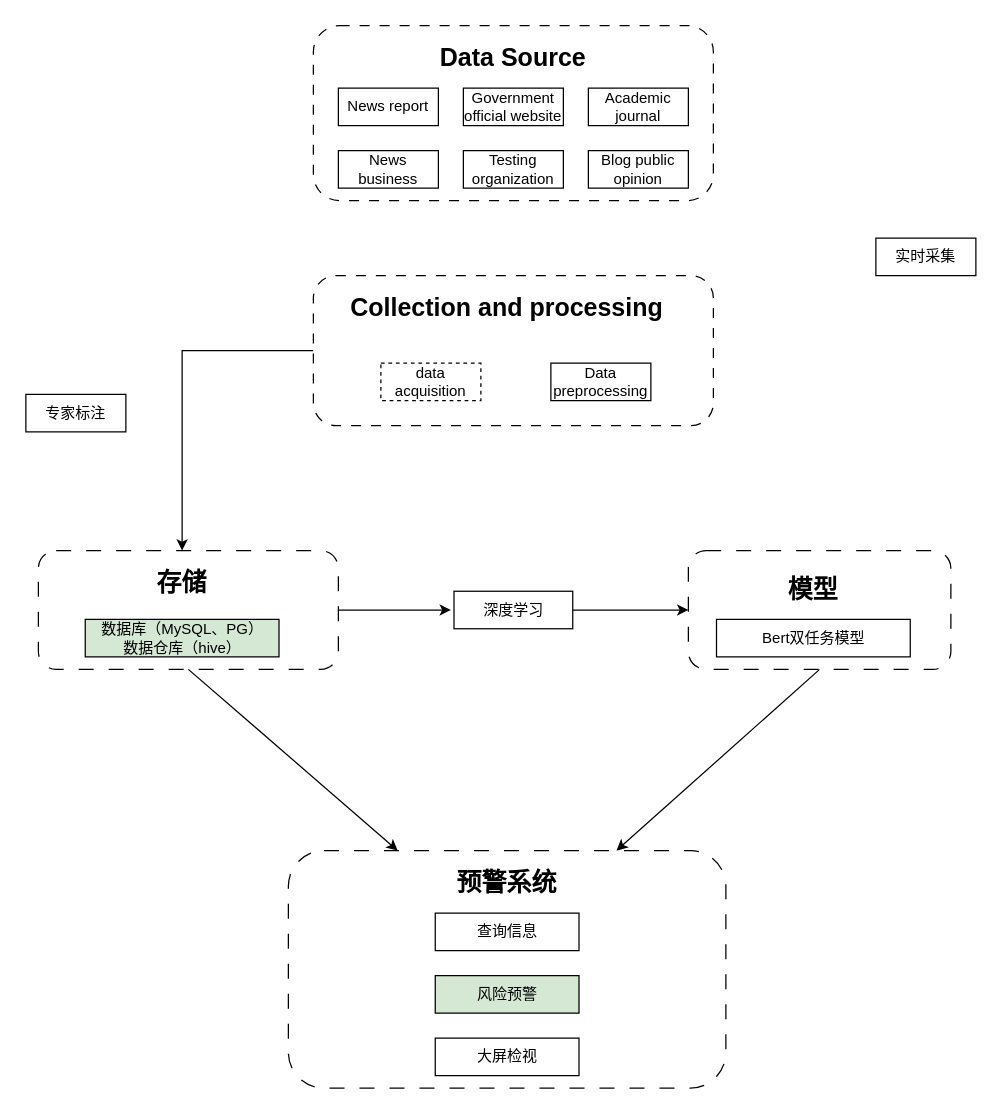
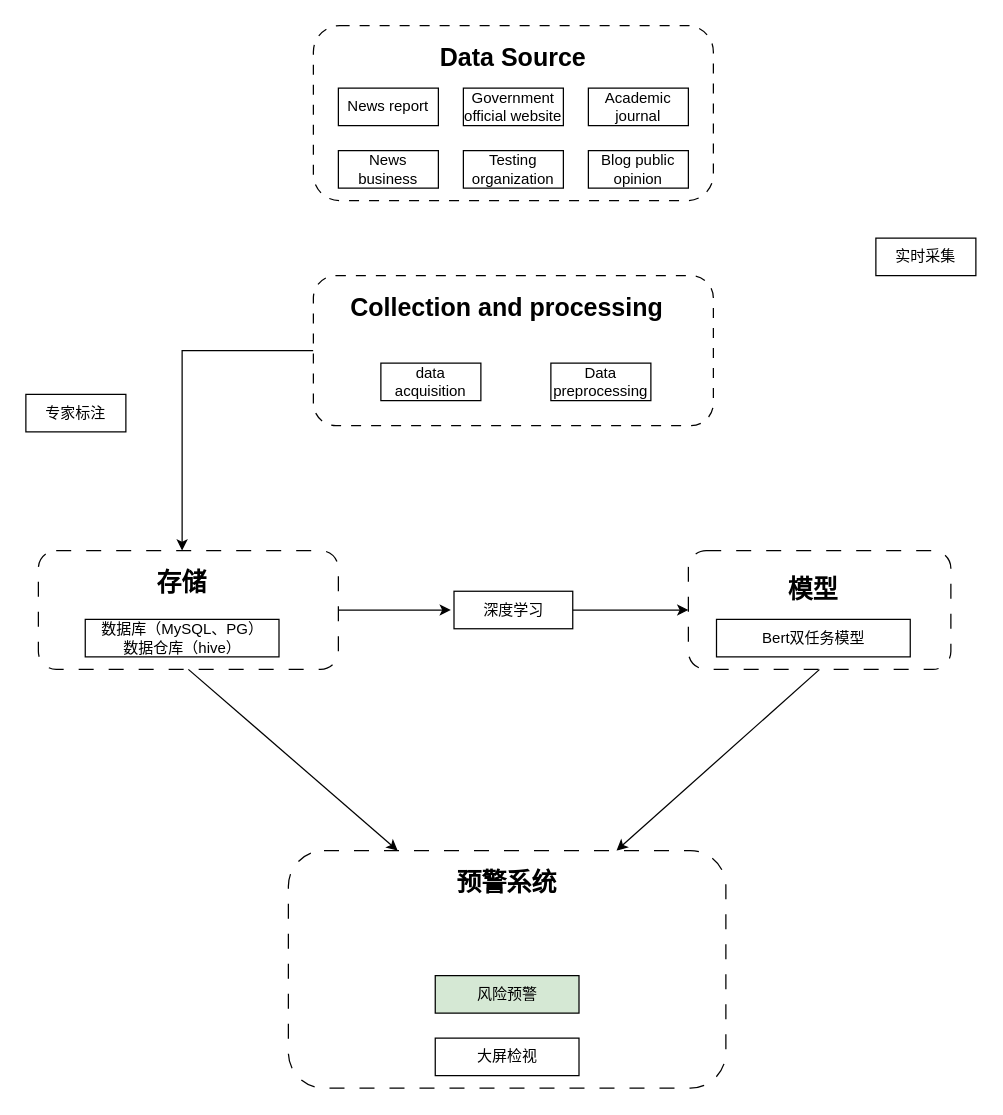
node "data acquisition": style dashed -> solid
node "数据库（MySQL、PG） 数据仓库（hive）": fillcolor #d5e8d4 -> #ffffff
node "查询信息": removed
